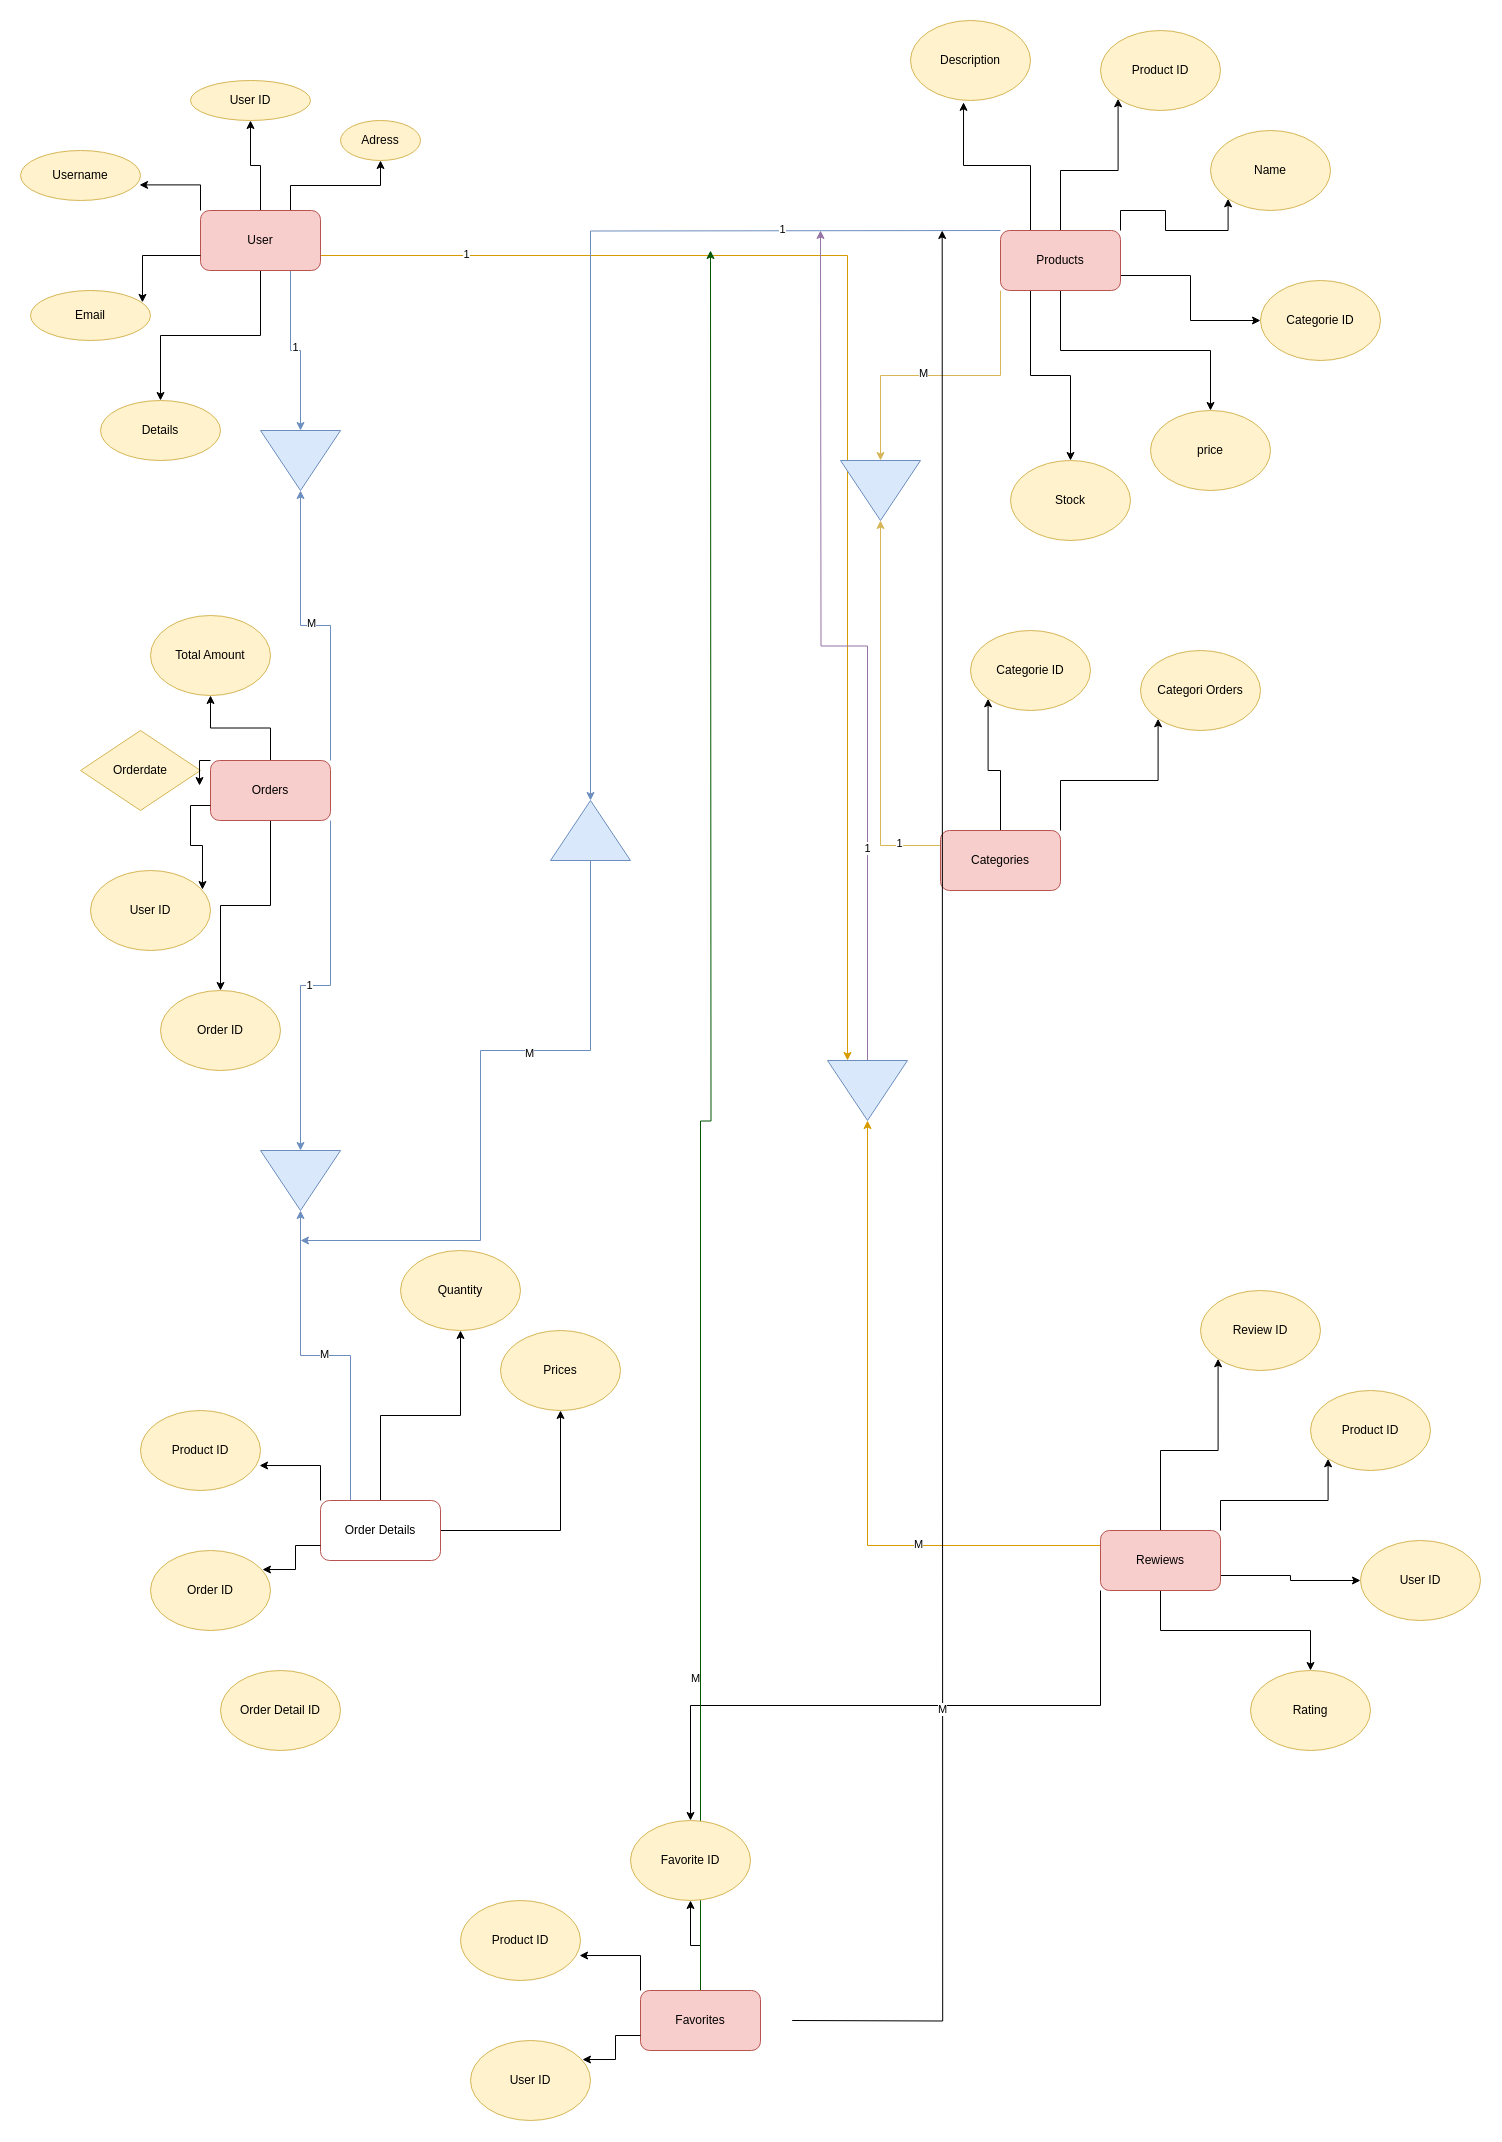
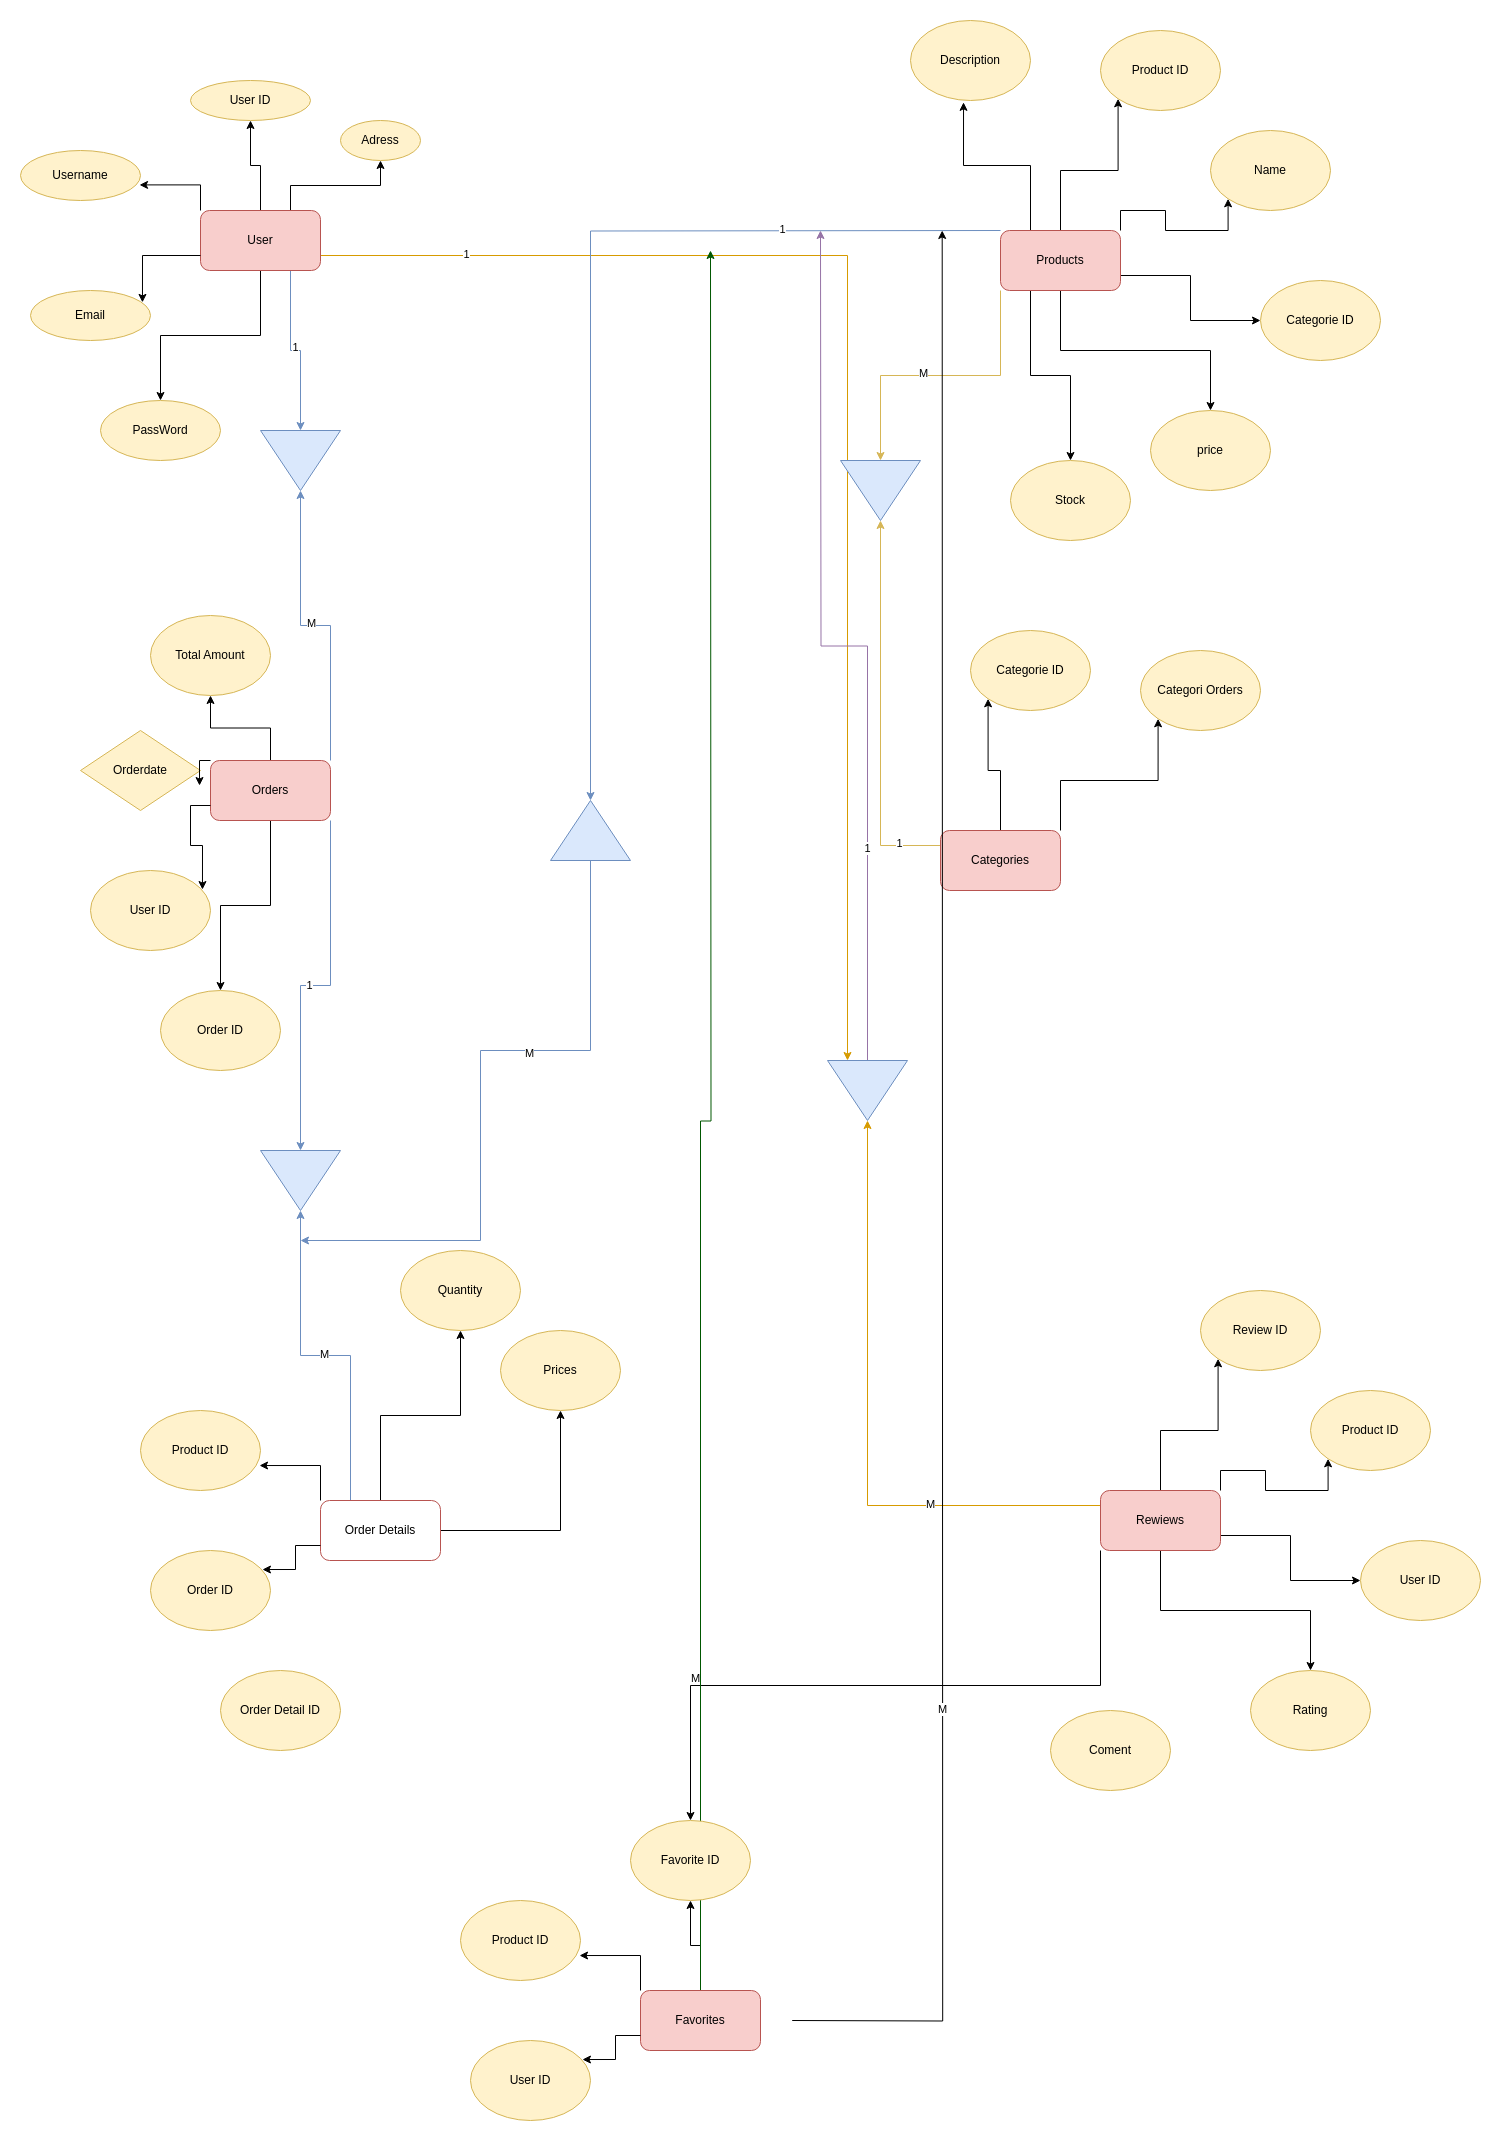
node "Details": label "Details" -> "PassWord"
node "Rewiews": moved (1161, 1561) -> (1161, 1521)
node "Coment": added
